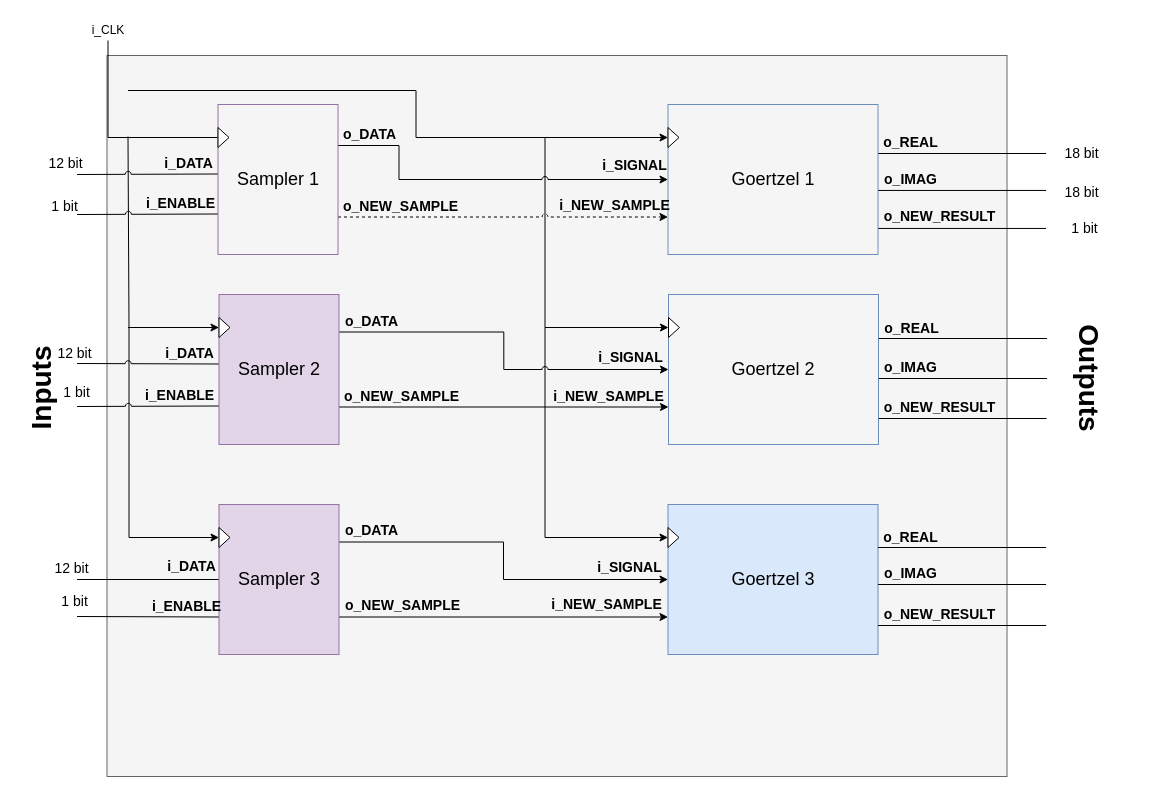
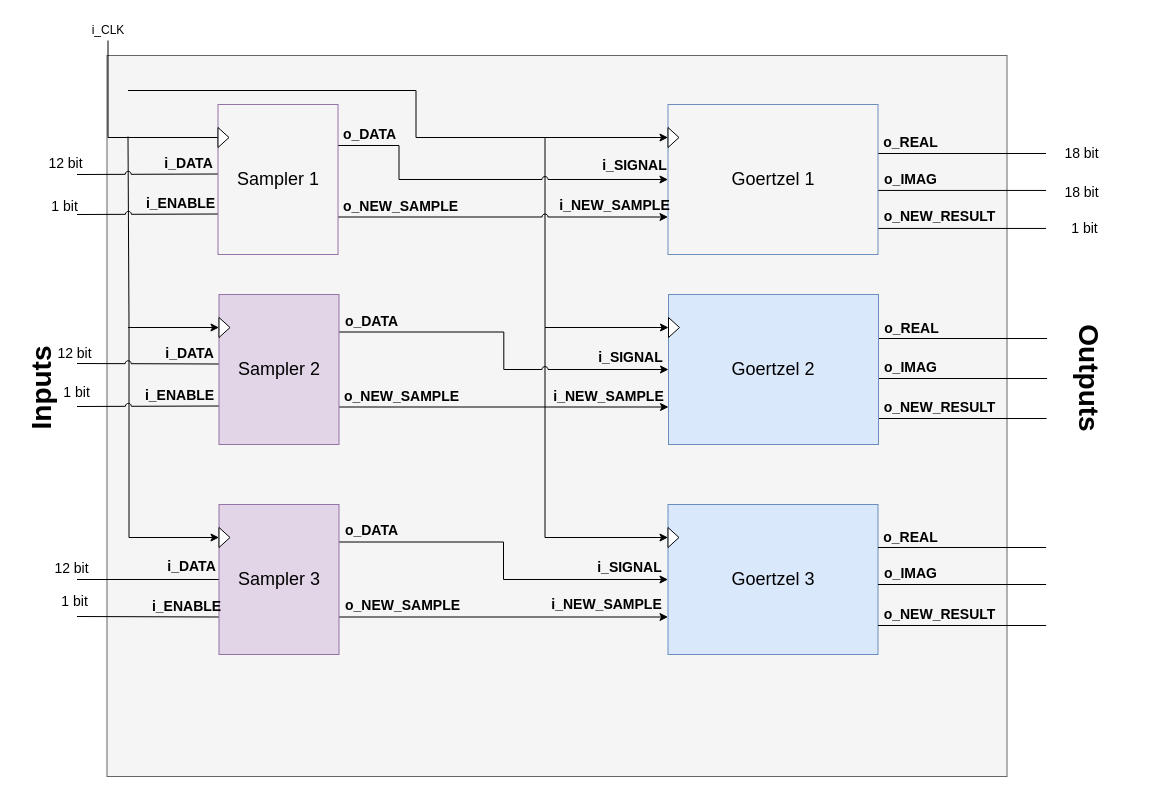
edge "Sampler 1" -> "Goertzel 1": style dashed -> solid
node "Goertzel 2": fillcolor #f5f5f5 -> #dae8fc
